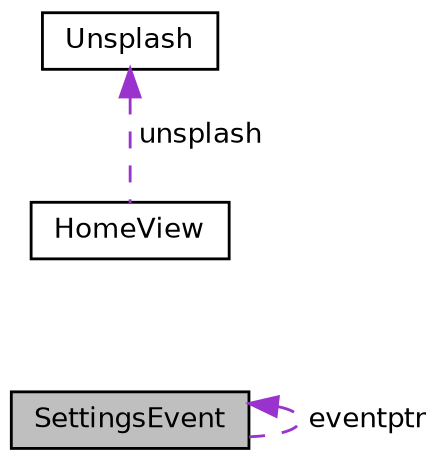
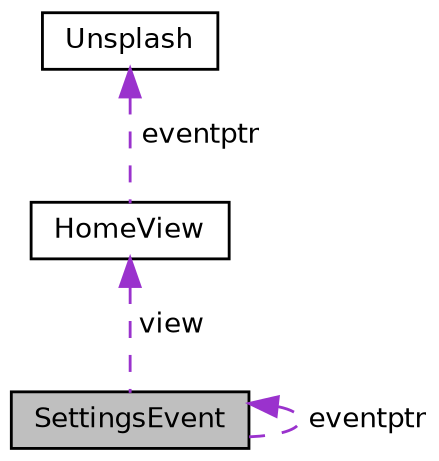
edge "HomeView" -> "Unsplash": label " unsplash" -> " eventptr"
edge "SettingsEvent" -> "HomeView": added, label "view"
